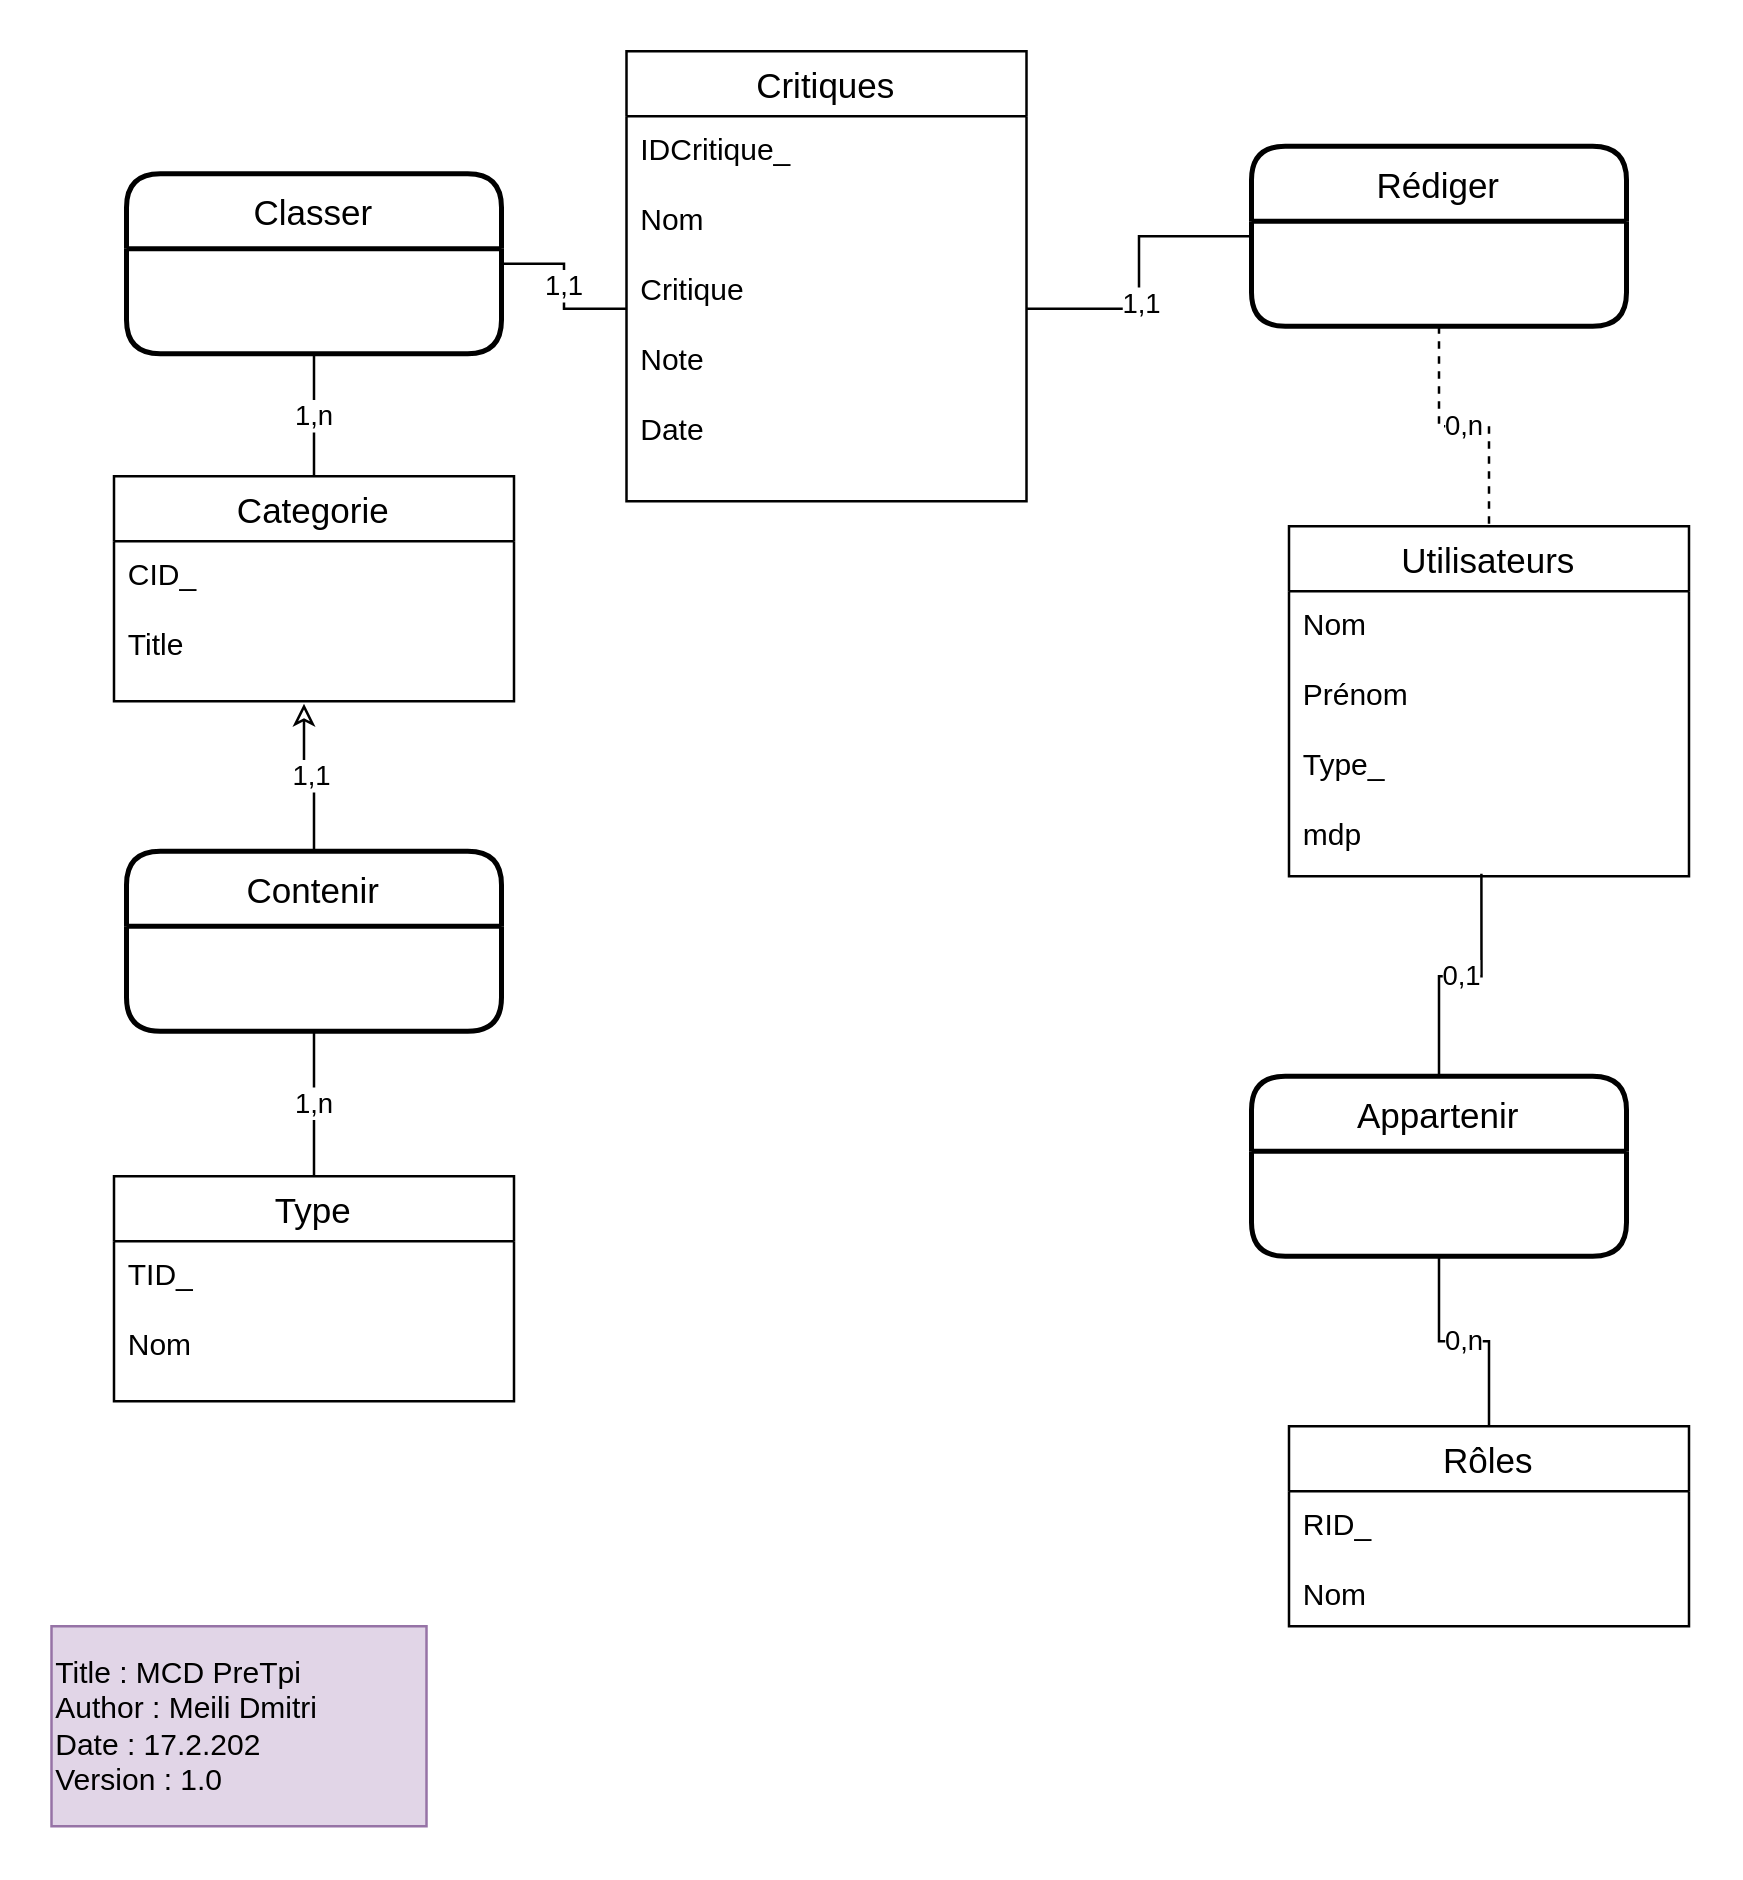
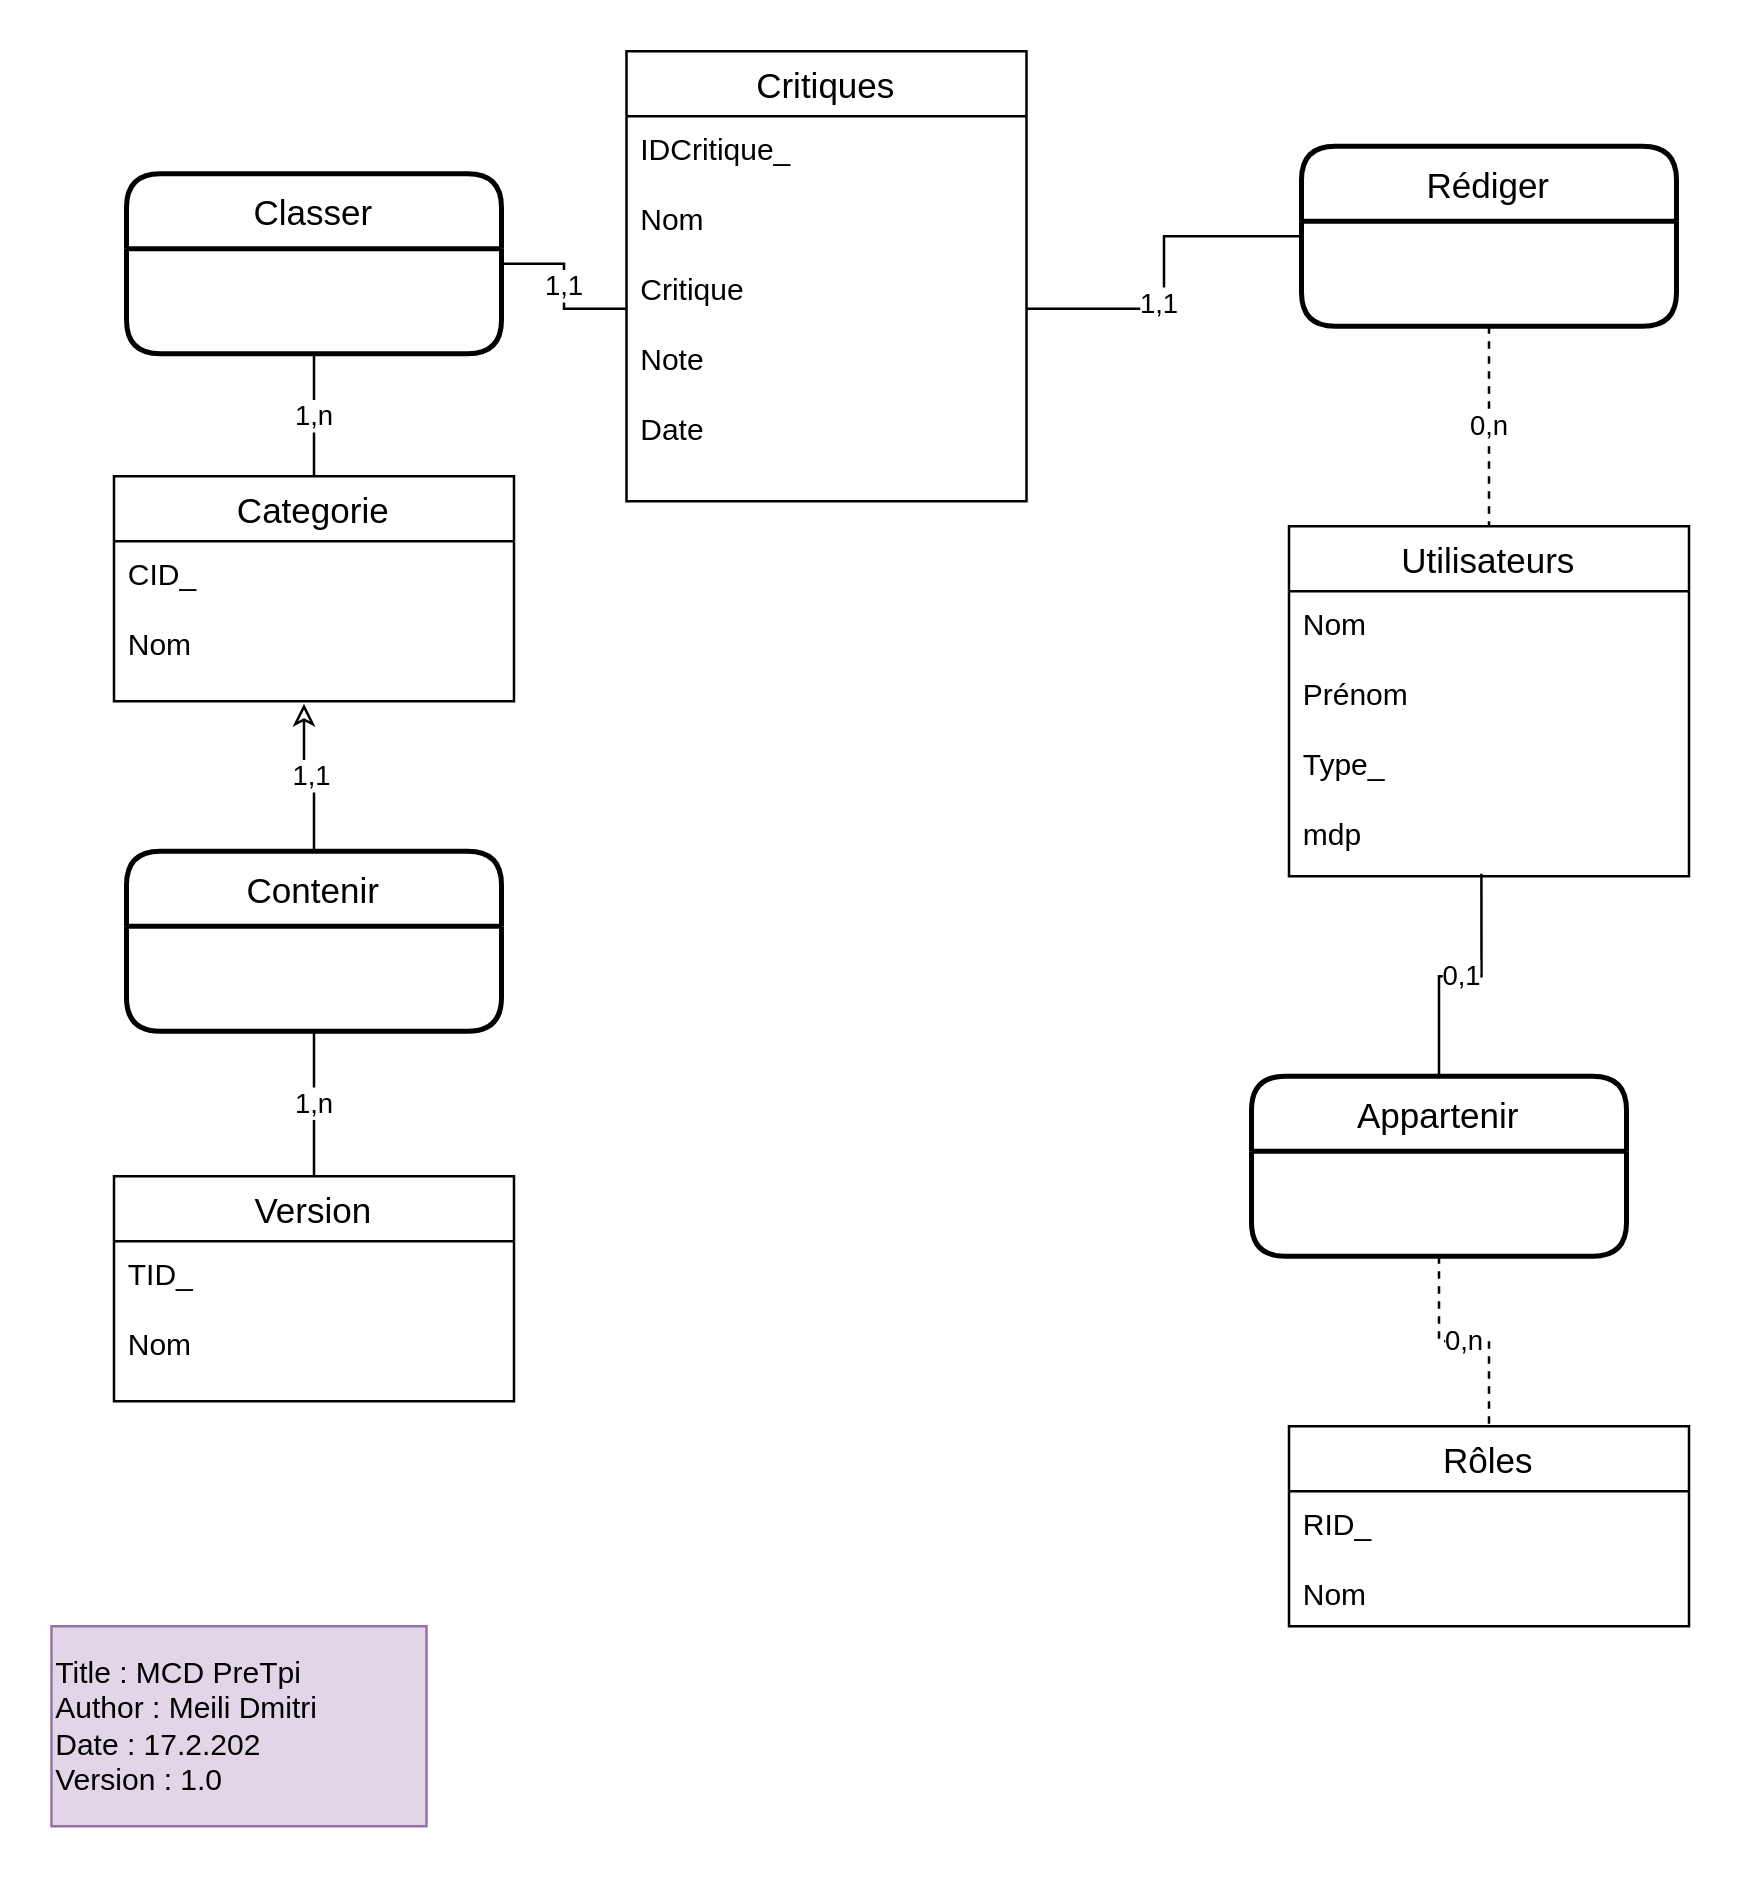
node "Rédiger": moved (1439, 236) -> (1489, 236)
node "CID_ Title": label "CID_ Title" -> "CID_ Nom"
node "Type": label "Type" -> "Version"
edge "Appartenir" -- "Rôles": style solid -> dashed
